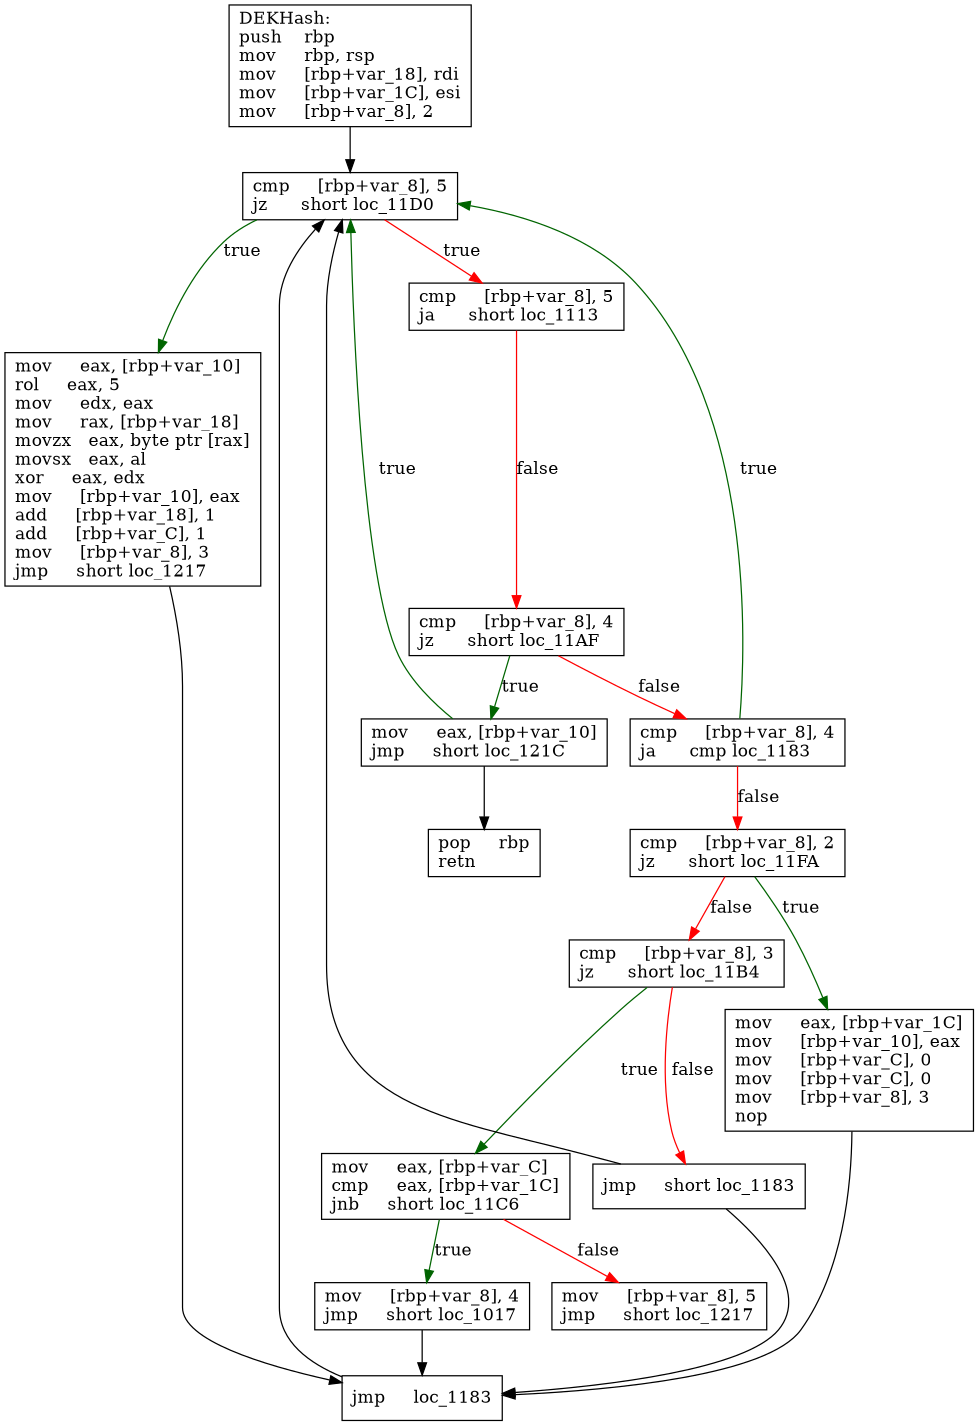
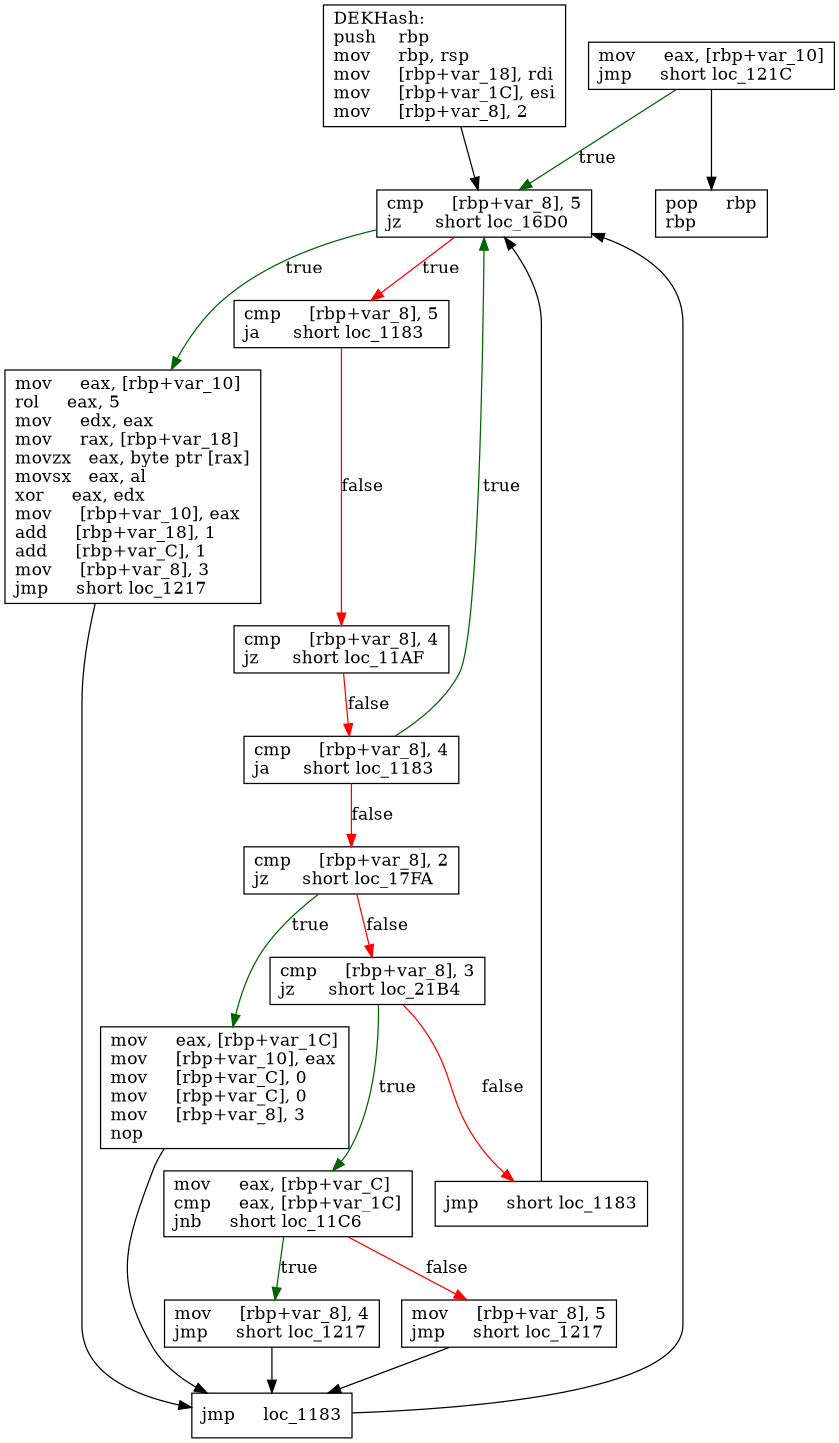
node "cmp     [rbp+var_8], 5 jz      short loc_11D0": label "cmp     [rbp+var_8], 5 jz      short loc_11D0" -> "cmp     [rbp+var_8], 5 jz      short loc_16D0"
node "cmp     [rbp+var_8], 5 ja      short loc_1113": label "cmp     [rbp+var_8], 5 ja      short loc_1113" -> "cmp     [rbp+var_8], 5 ja      short loc_1183"
edge "cmp     [rbp+var_8], 4 jz      short loc_11AF" -> "mov     eax, [rbp+var_10] jmp     short loc_121C": removed, label "true"
node "cmp     [rbp+var_8], 4 ja      cmp loc_1183": label "cmp     [rbp+var_8], 4 ja      cmp loc_1183" -> "cmp     [rbp+var_8], 4 ja      short loc_1183"
node "pop     rbp retn": label "pop     rbp retn" -> "pop     rbp rbp"
node "cmp     [rbp+var_8], 2 jz      short loc_11FA": label "cmp     [rbp+var_8], 2 jz      short loc_11FA" -> "cmp     [rbp+var_8], 2 jz      short loc_17FA"
node "cmp     [rbp+var_8], 3 jz      short loc_11B4": label "cmp     [rbp+var_8], 3 jz      short loc_11B4" -> "cmp     [rbp+var_8], 3 jz      short loc_21B4"
node "mov     [rbp+var_8], 4 jmp     short loc_1017": label "mov     [rbp+var_8], 4 jmp     short loc_1017" -> "mov     [rbp+var_8], 4 jmp     short loc_1217"
edge "jmp     short loc_1183" -> "jmp     loc_1183": now "mov     [rbp+var_8], 5 jmp     short loc_1217" -> "jmp     loc_1183"
